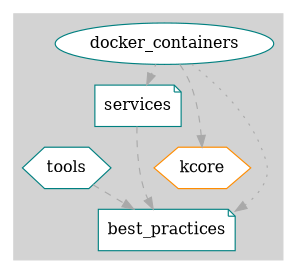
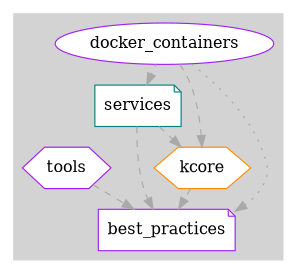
node "docker_containers": color teal -> purple
edge "services" -> "kcore": added
node "tools": color teal -> purple
edge "kcore" -> "best_practices": added
node "best_practices": color teal -> purple
